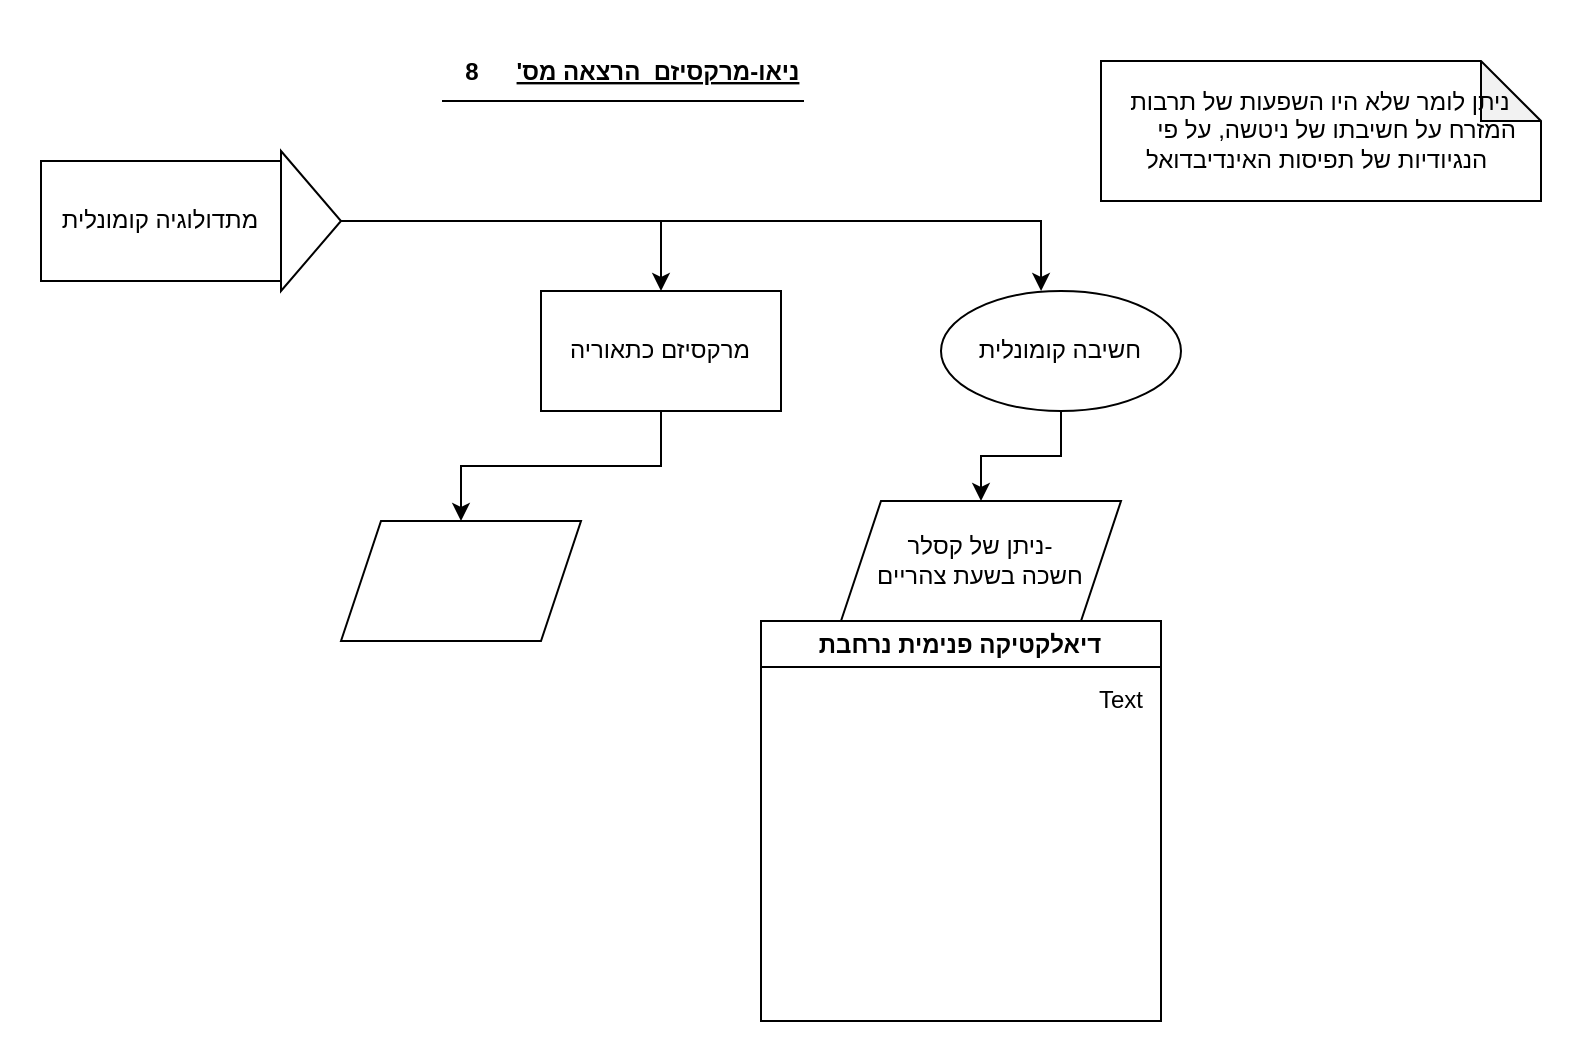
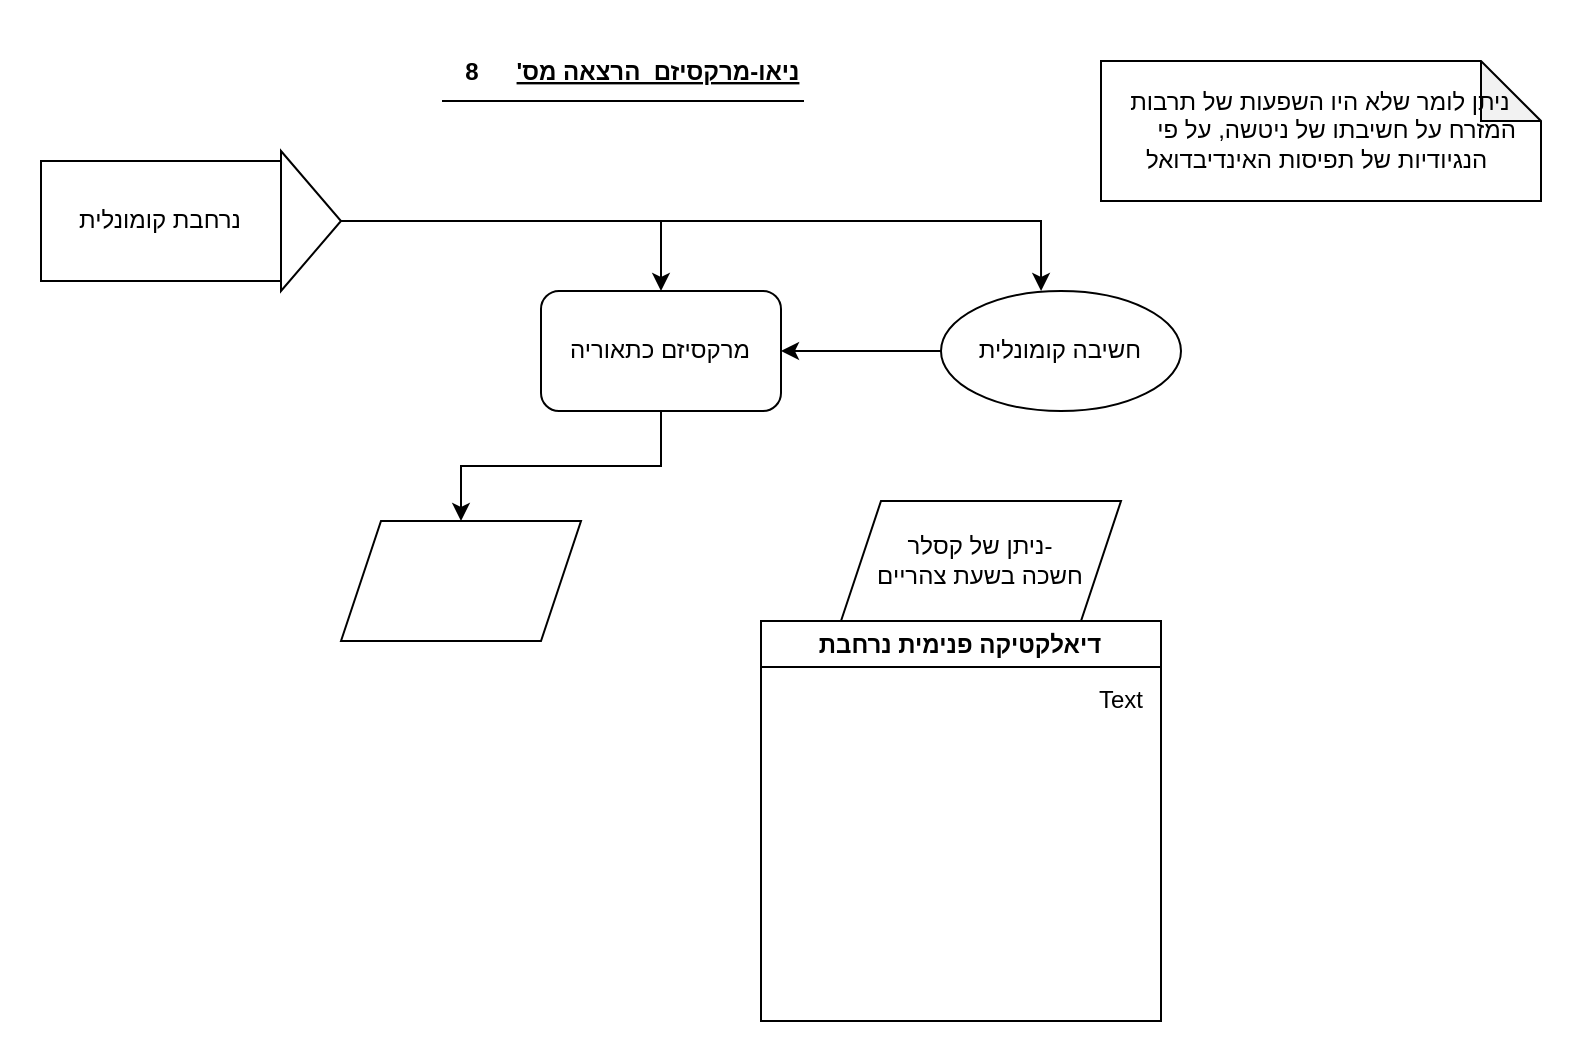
node "מתדולוגיה קומונלית": label "מתדולוגיה קומונלית" -> "נרחבת קומונלית"
node "מרקסיזם כתאוריה": shape rectangle -> rounded rectangle
edge "חשיבה קומונלית" -> "ניתן של קסלר- חשכה בשעת צהריים": now "חשיבה קומונלית" -> "מרקסיזם כתאוריה"
